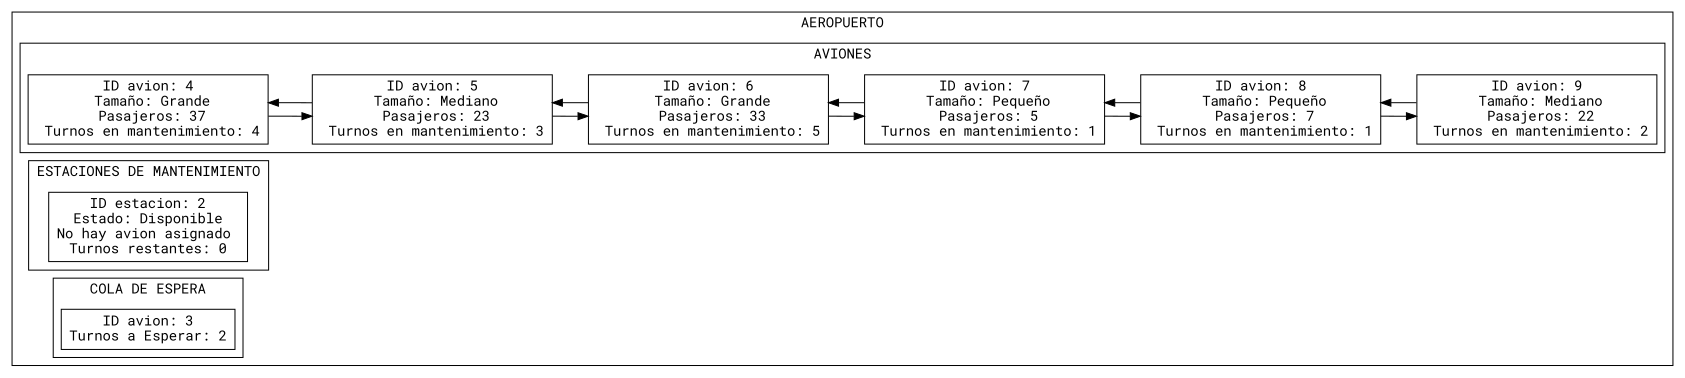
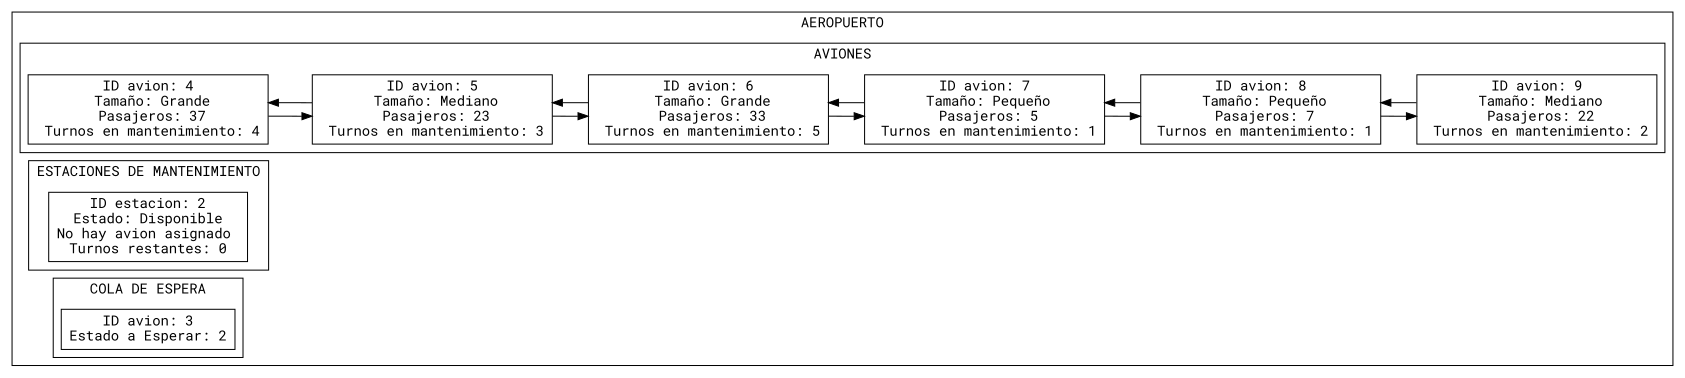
node "ID avion: 3 Turnos a Esperar: 2": label "ID avion: 3 Turnos a Esperar: 2" -> "ID avion: 3 Estado a Esperar: 2"
